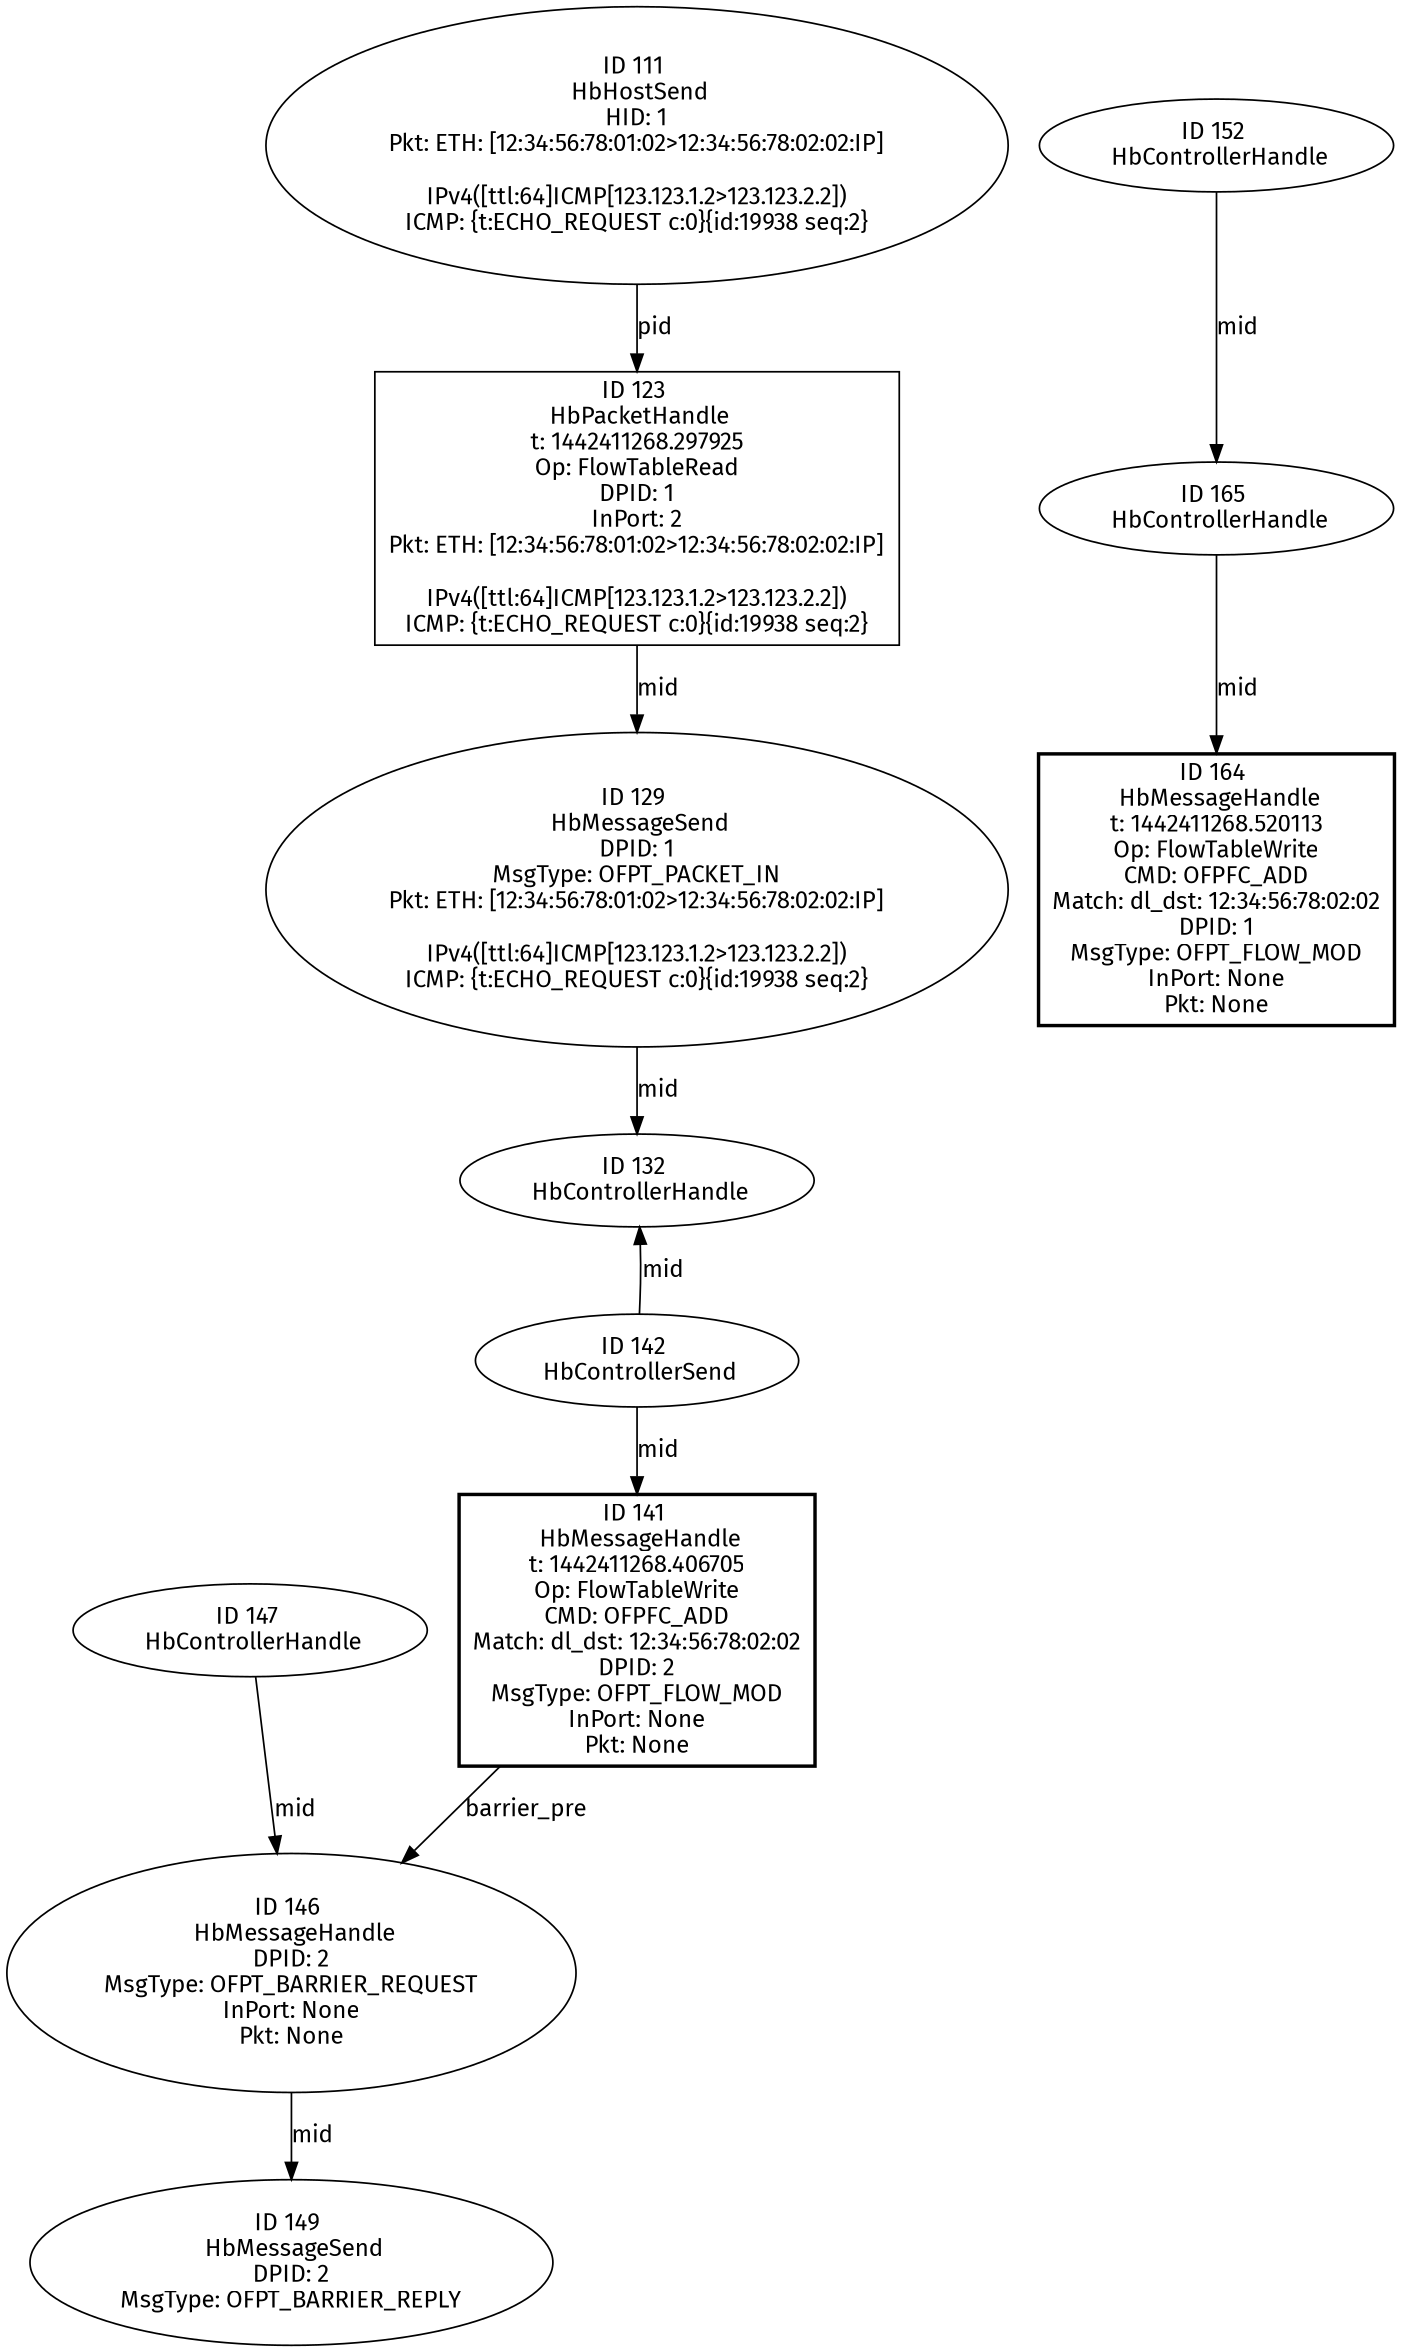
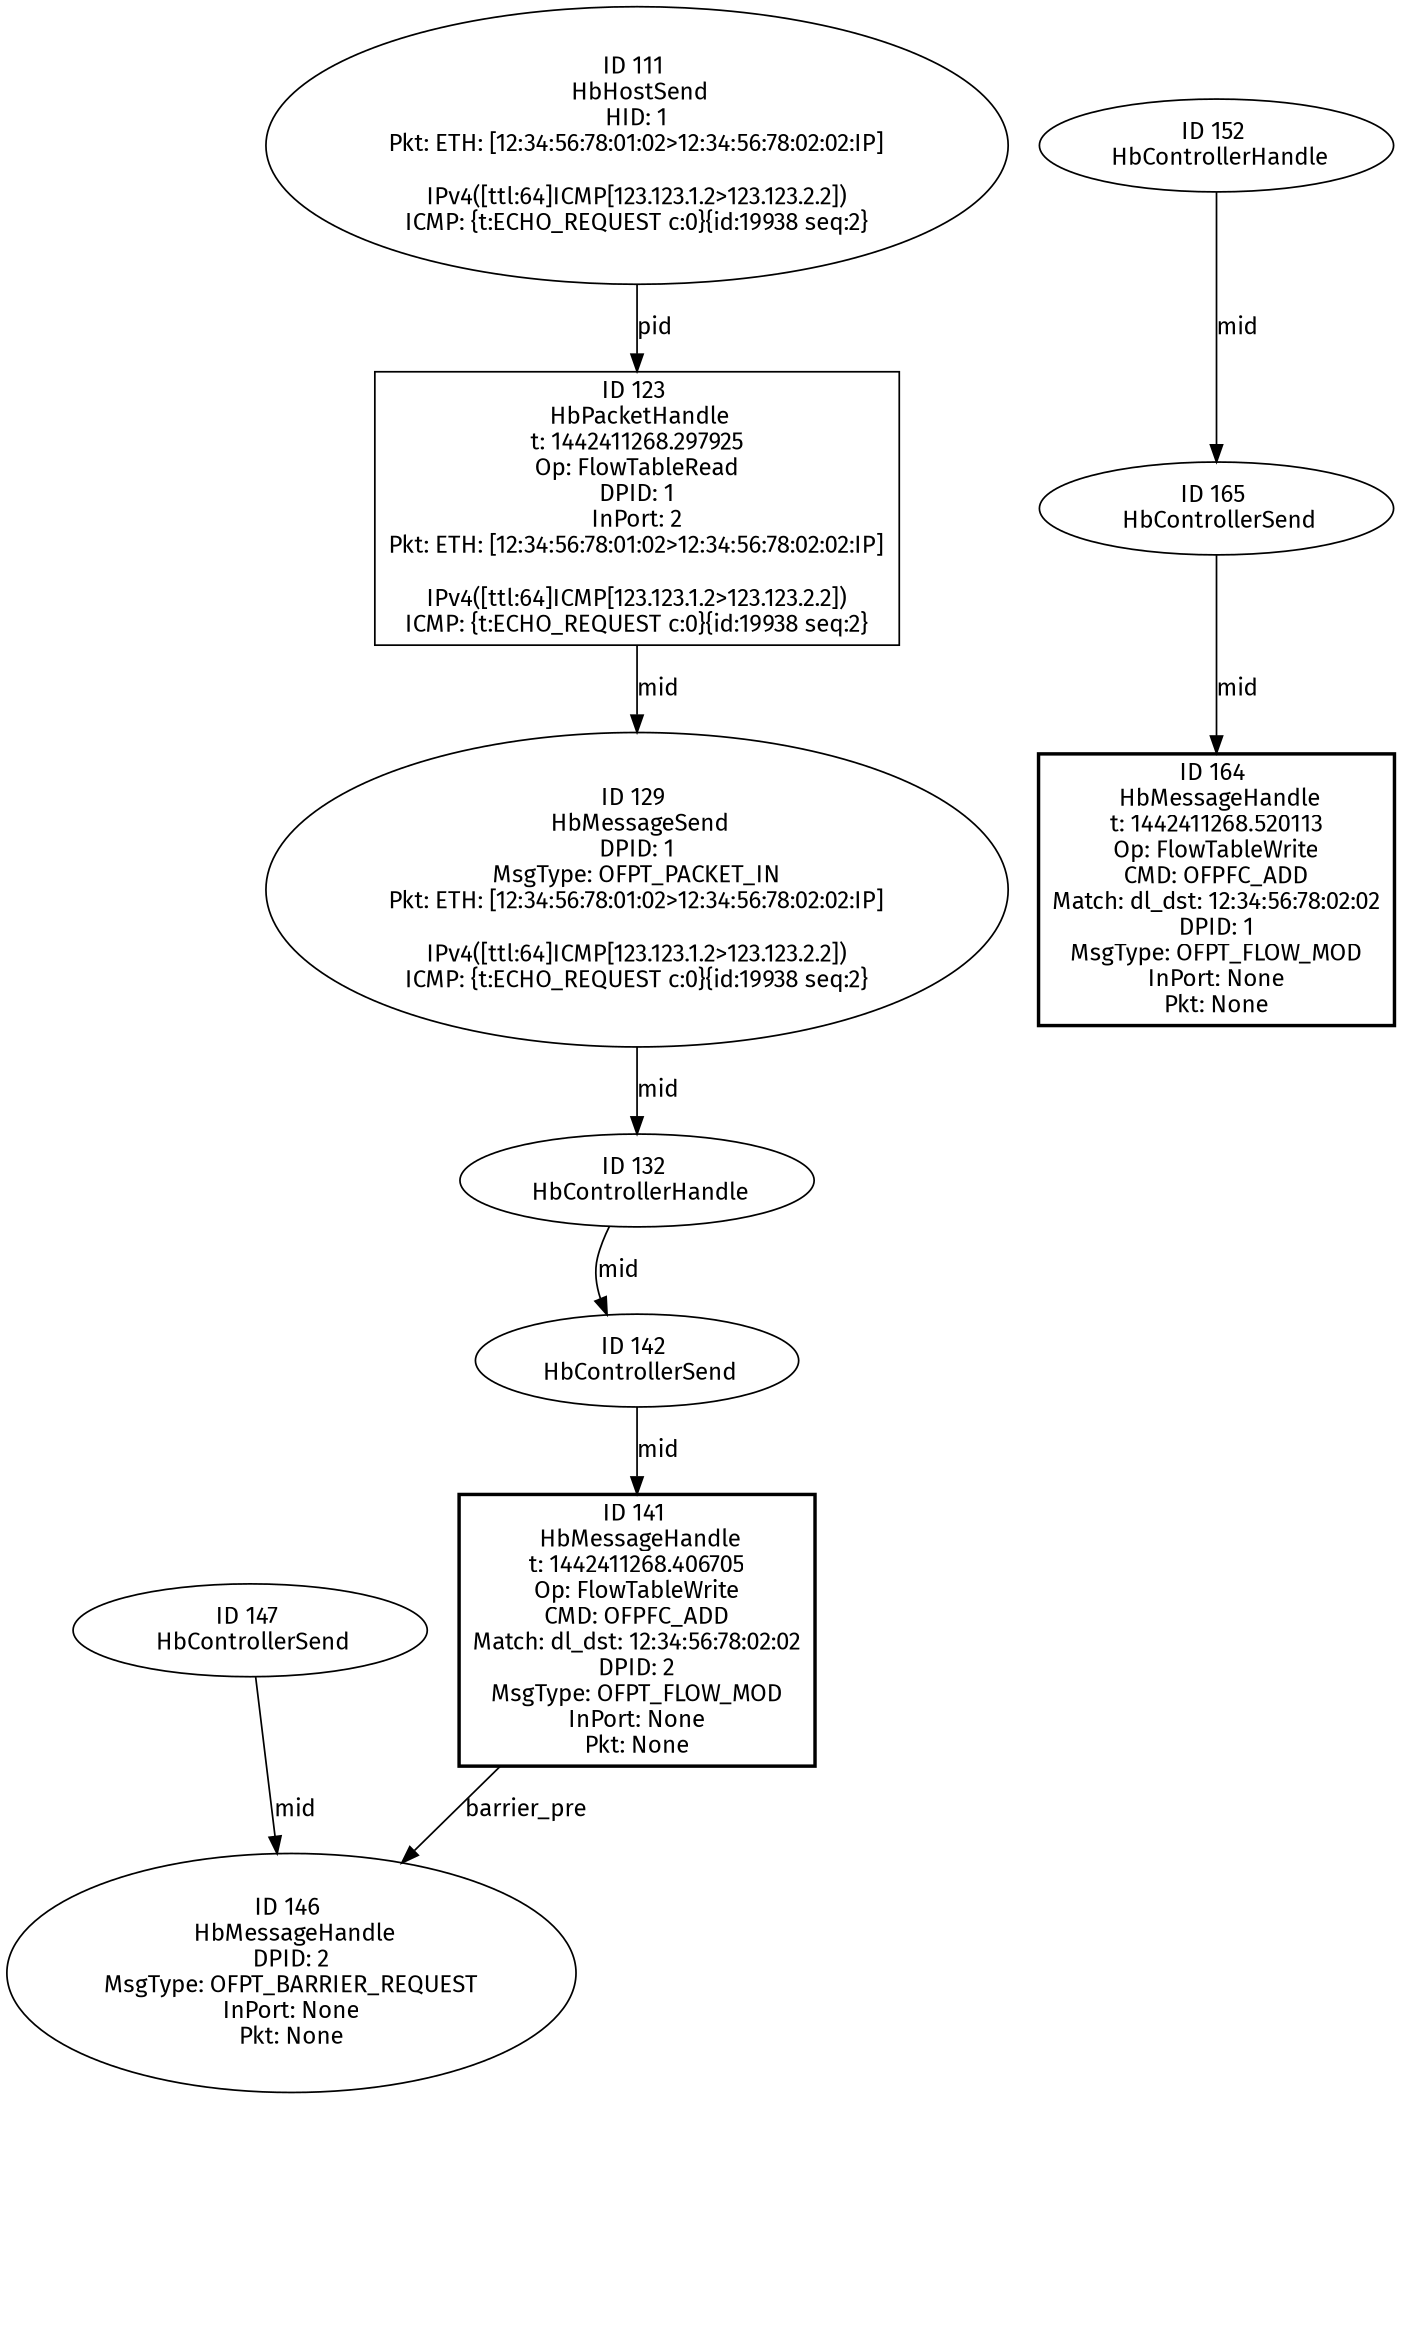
node "ID 165 HbControllerHandle": label "ID 165 HbControllerHandle" -> "ID 165 HbControllerSend"
edge "ID 142 HbControllerSend" -> "ID 132 HbControllerHandle": reversed
node "ID 147 HbControllerHandle": label "ID 147 HbControllerHandle" -> "ID 147 HbControllerSend"
node "ID 149 HbMessageSend DPID: 2 MsgType: OFPT_BARRIER_REPLY": removed
